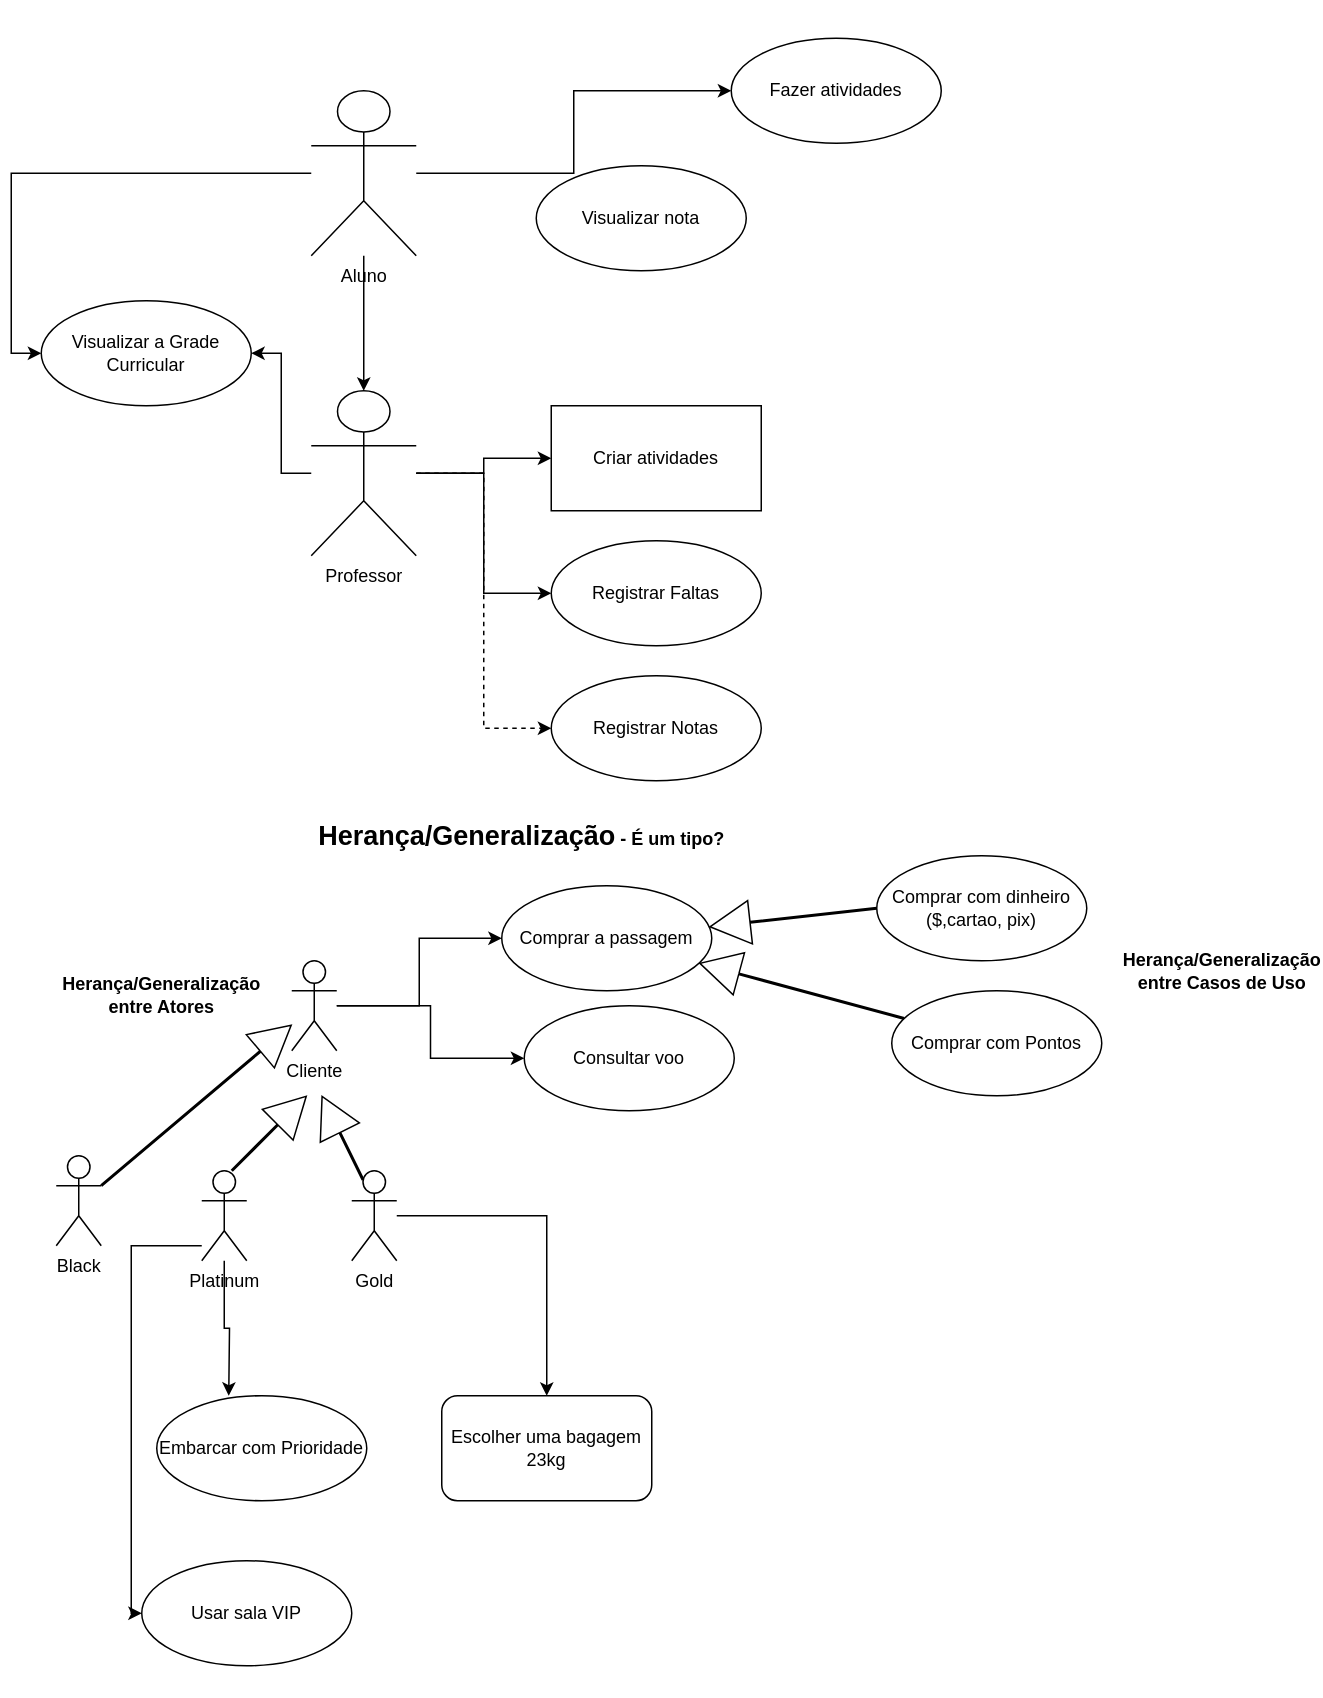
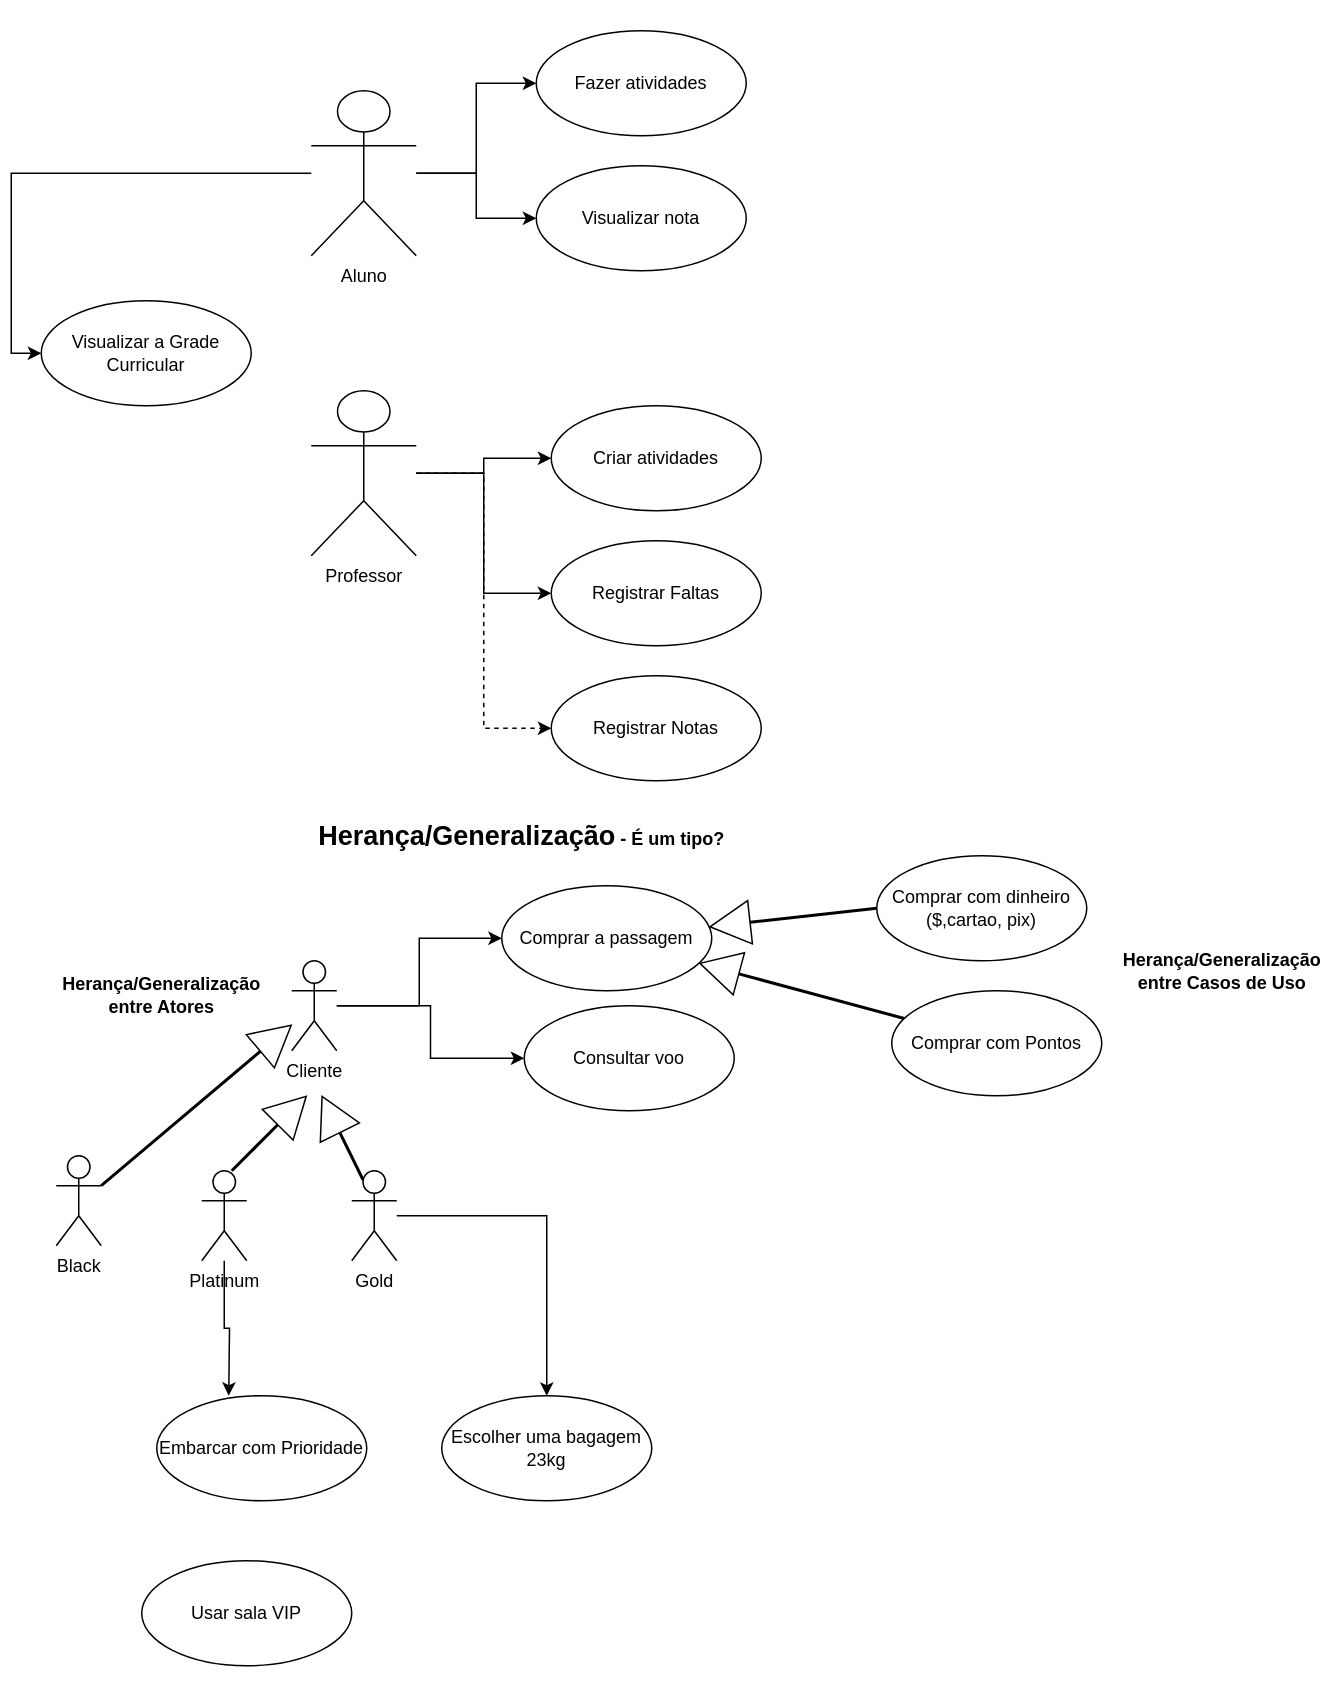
node "Fazer atividades": moved (836, 91) -> (641, 83)
edge "Aluno" -> "Professor": now "Aluno" -> "Visualizar nota"
edge "Professor" -> "Visualizar a Grade Curricular": removed
node "Criar atividades": shape rectangle -> ellipse
edge "Platinum" -> "Usar sala VIP": removed
node "Escolher uma bagagem 23kg": shape rounded rectangle -> ellipse
